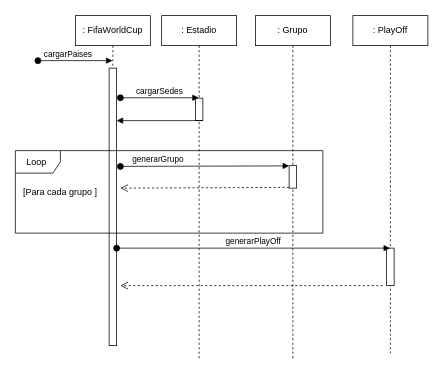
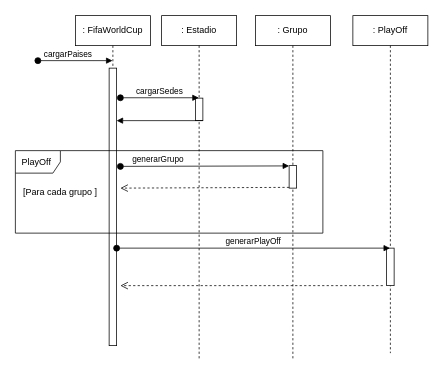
node "Loop": label "Loop" -> "PlayOff"
